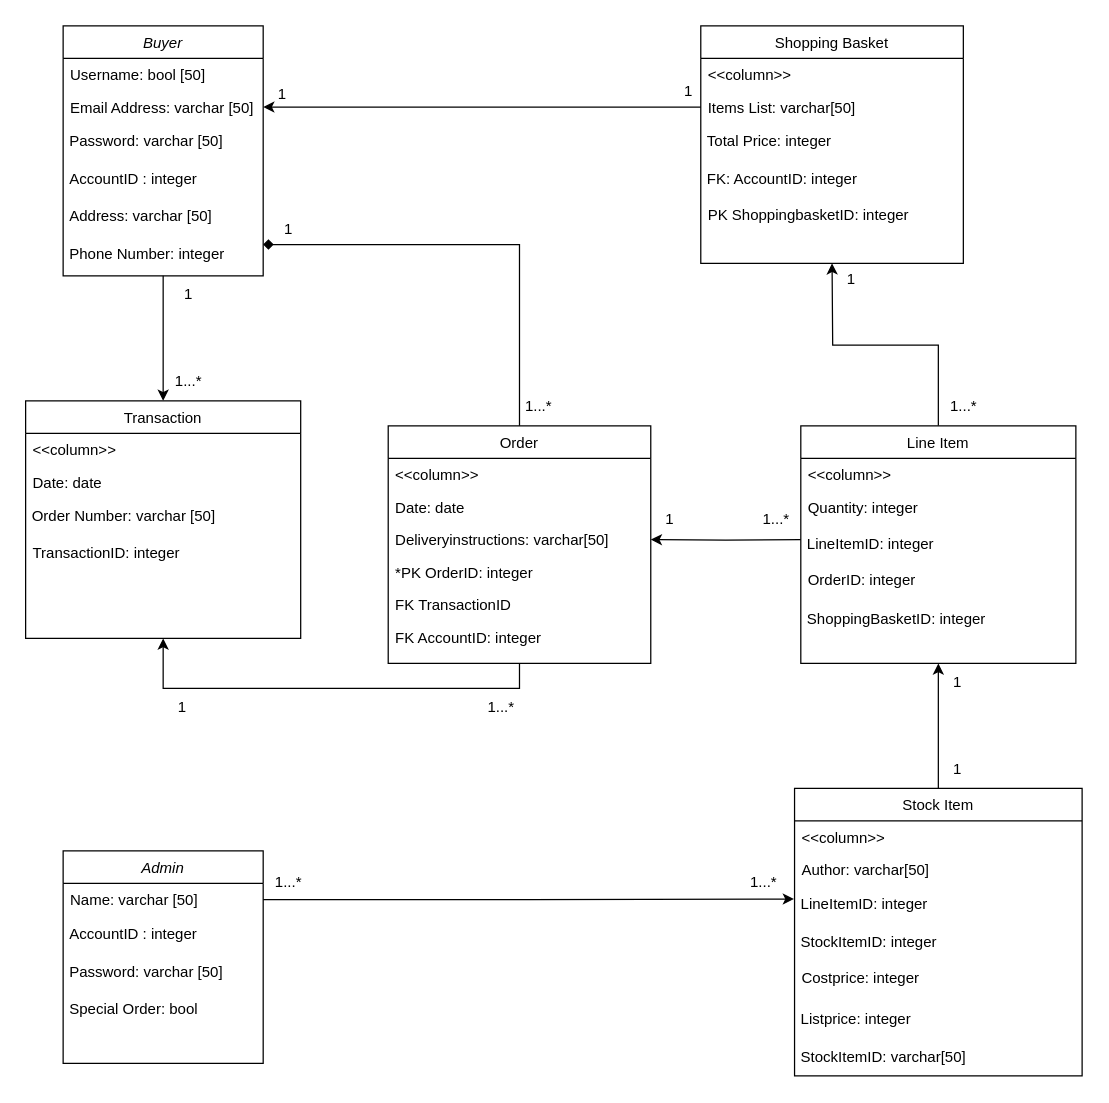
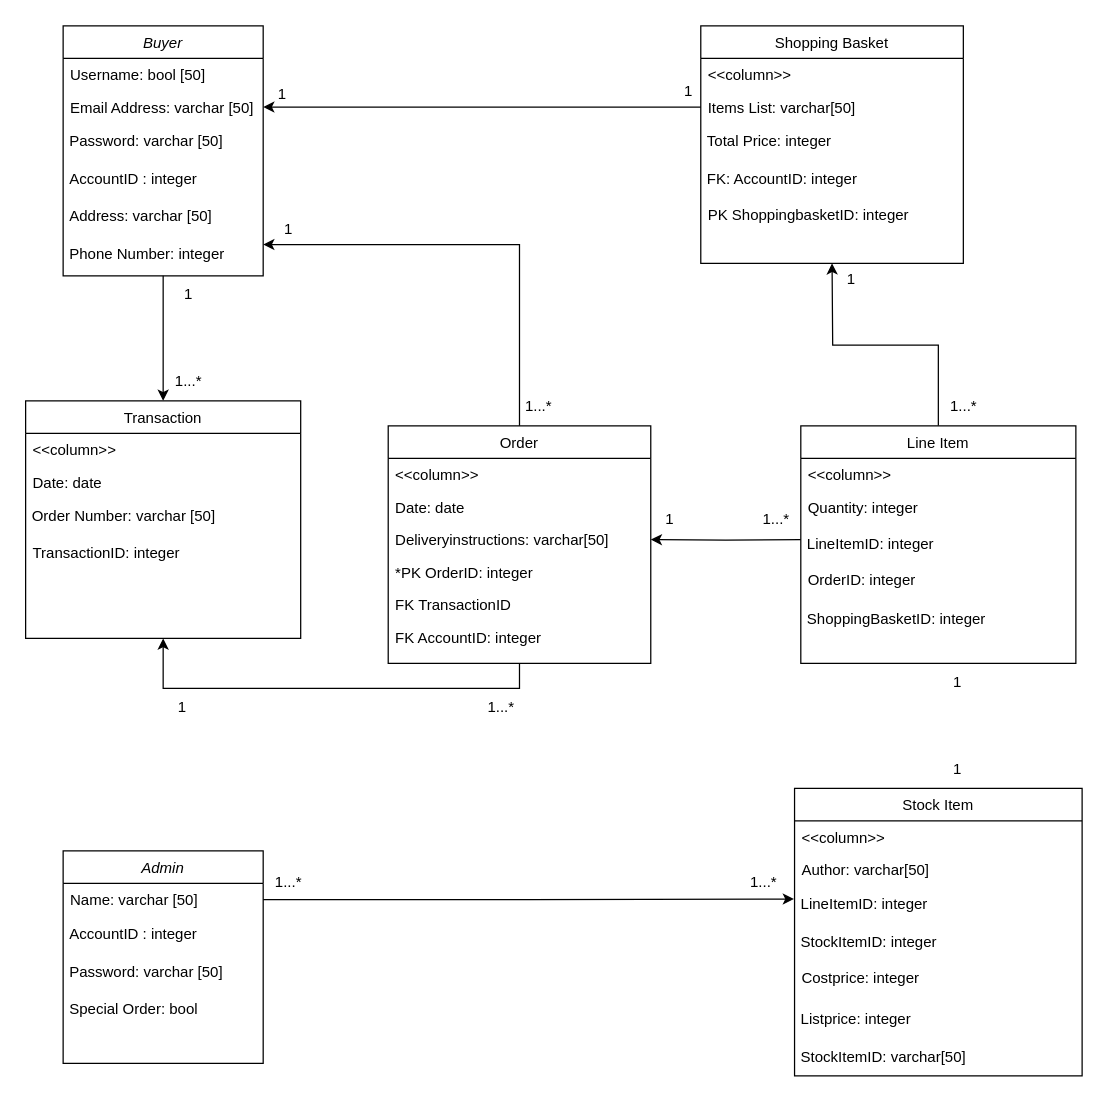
edge "Order" -> "Phone Number: integer": arrowhead diamond -> classic
edge "Stock Item" -> "Line Item": removed
